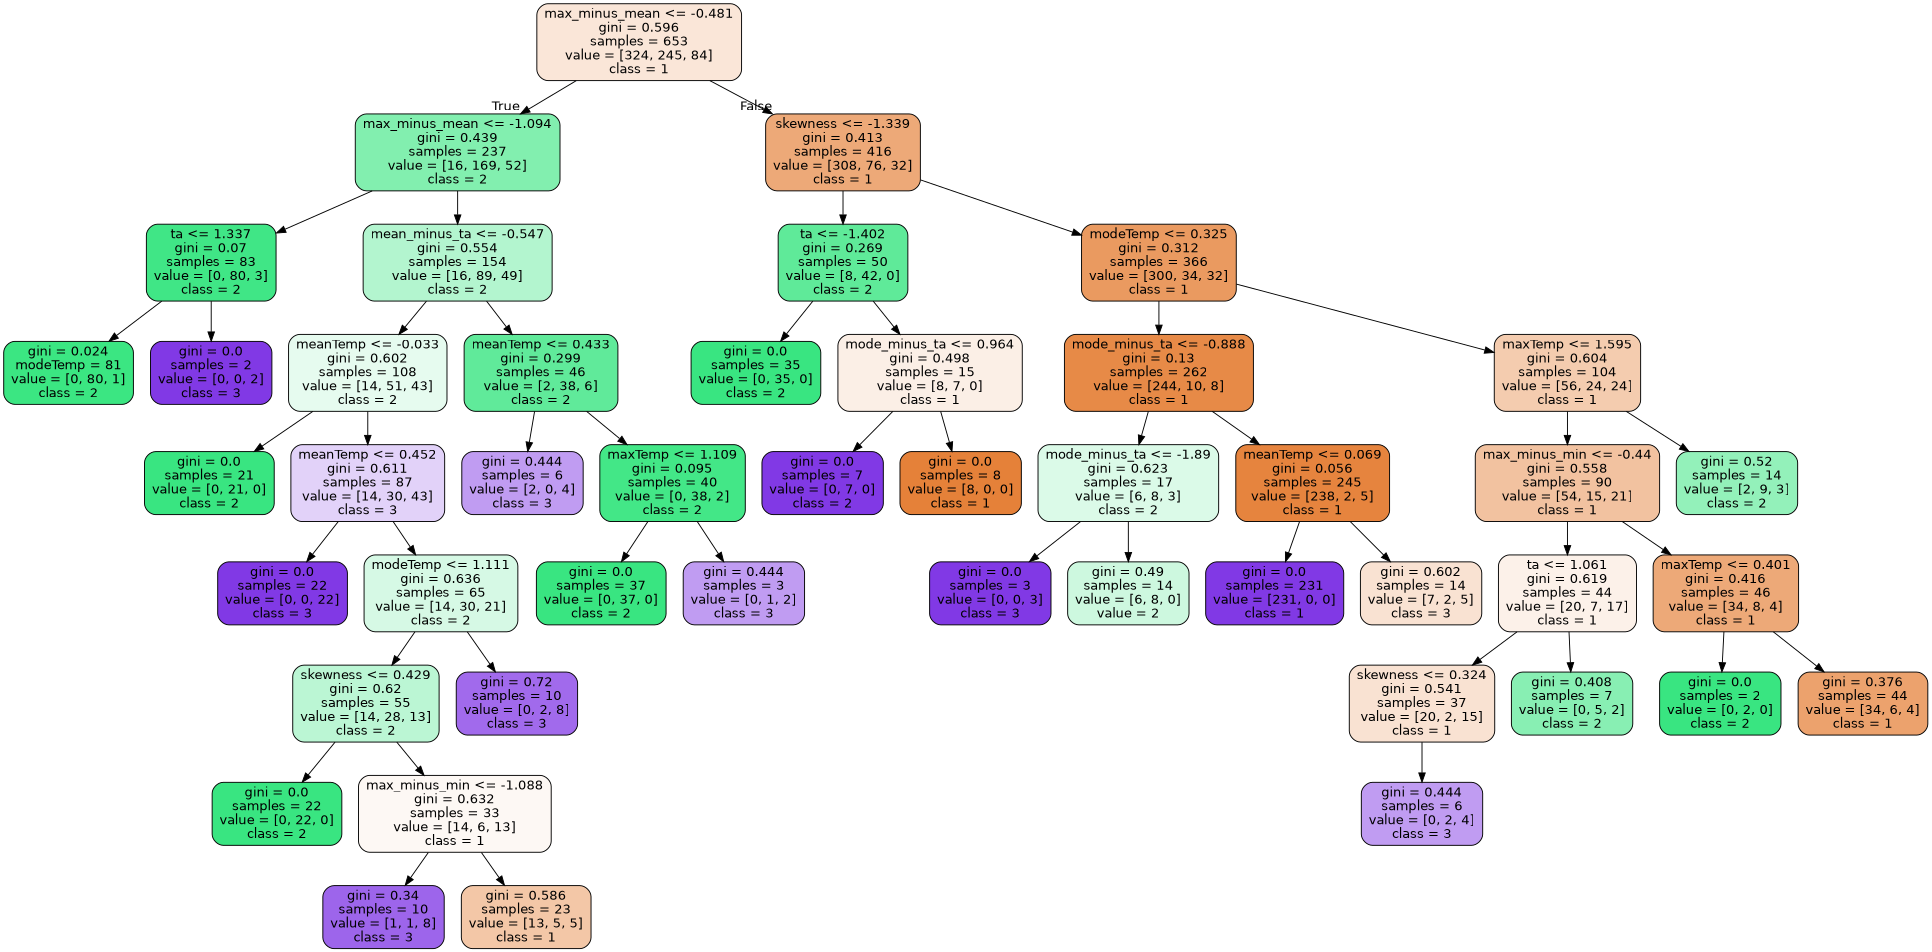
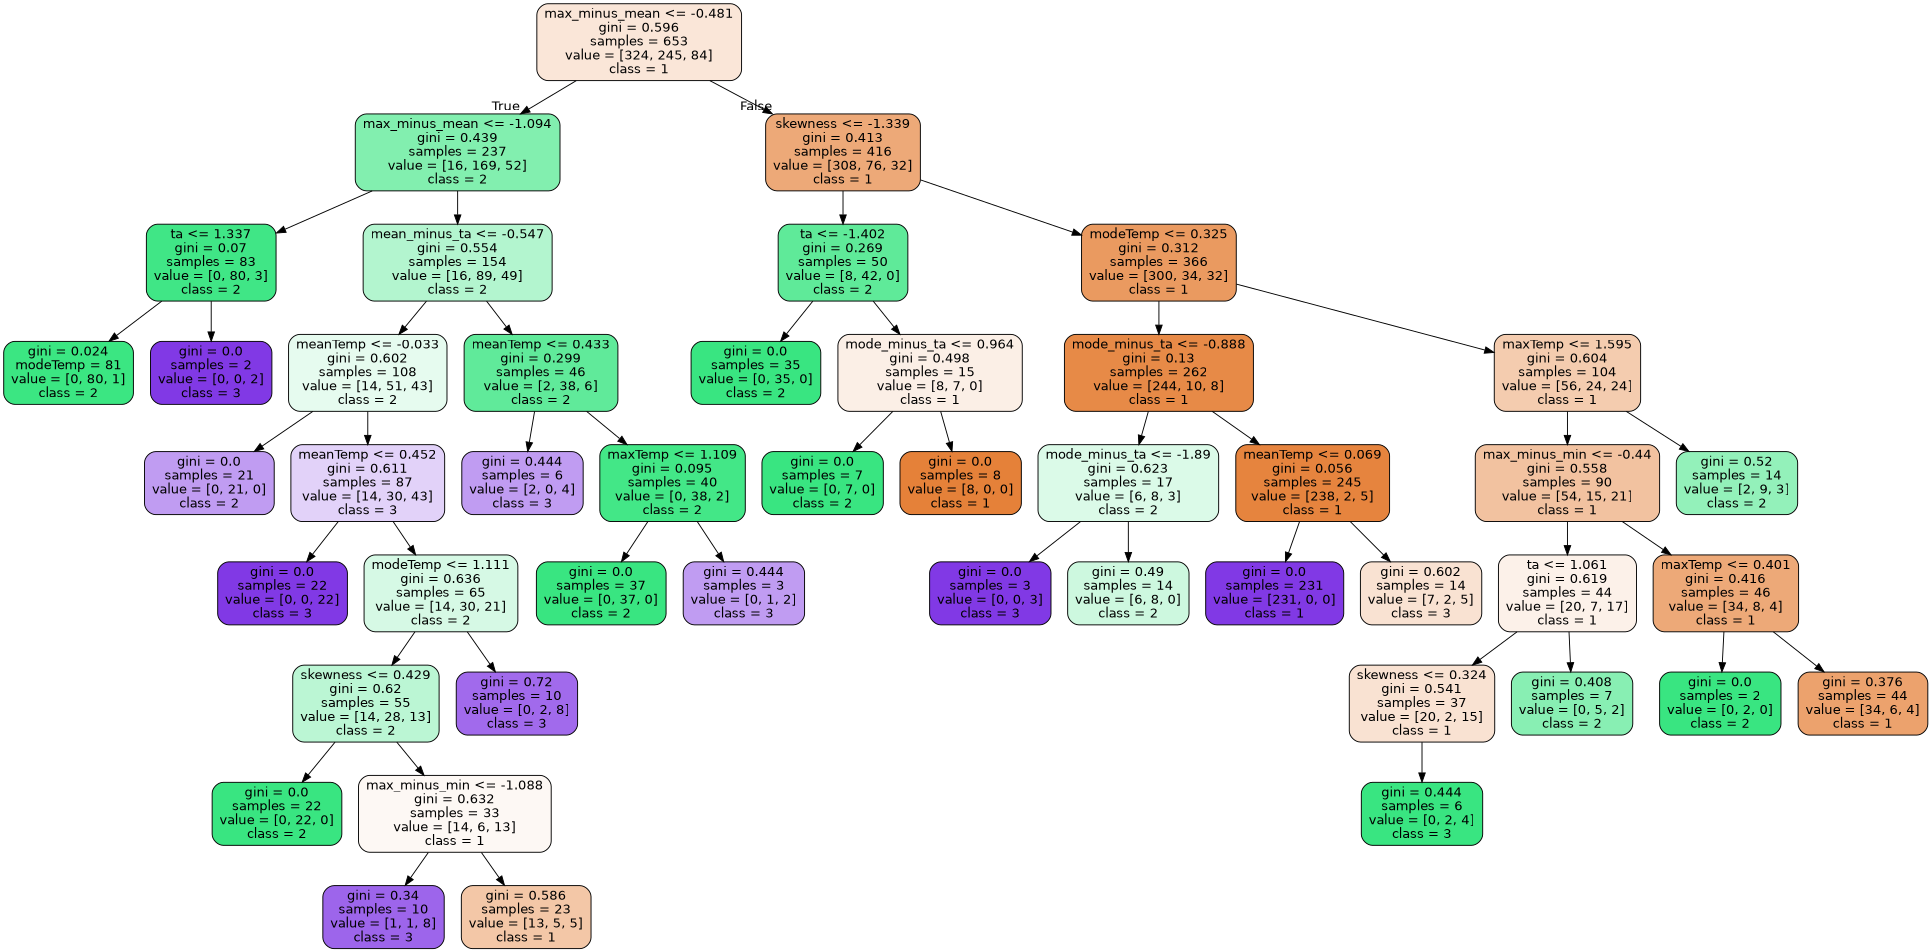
node "gini = 0.0 samples = 21 value = [0, 21, 0] class = 2": fillcolor #39e581ff -> #8139e57f
node "gini = 0.0 samples = 7 value = [0, 7, 0] class = 2": fillcolor #8139e5ff -> #39e581ff
node "gini = 0.49 samples = 14 value = [6, 8, 0] value = 2": label "gini = 0.49 samples = 14 value = [6, 8, 0] value = 2" -> "gini = 0.49 samples = 14 value = [6, 8, 0] class = 2"
node "gini = 0.444 samples = 6 value = [0, 2, 4] class = 3": fillcolor #8139e57f -> #39e581ff
